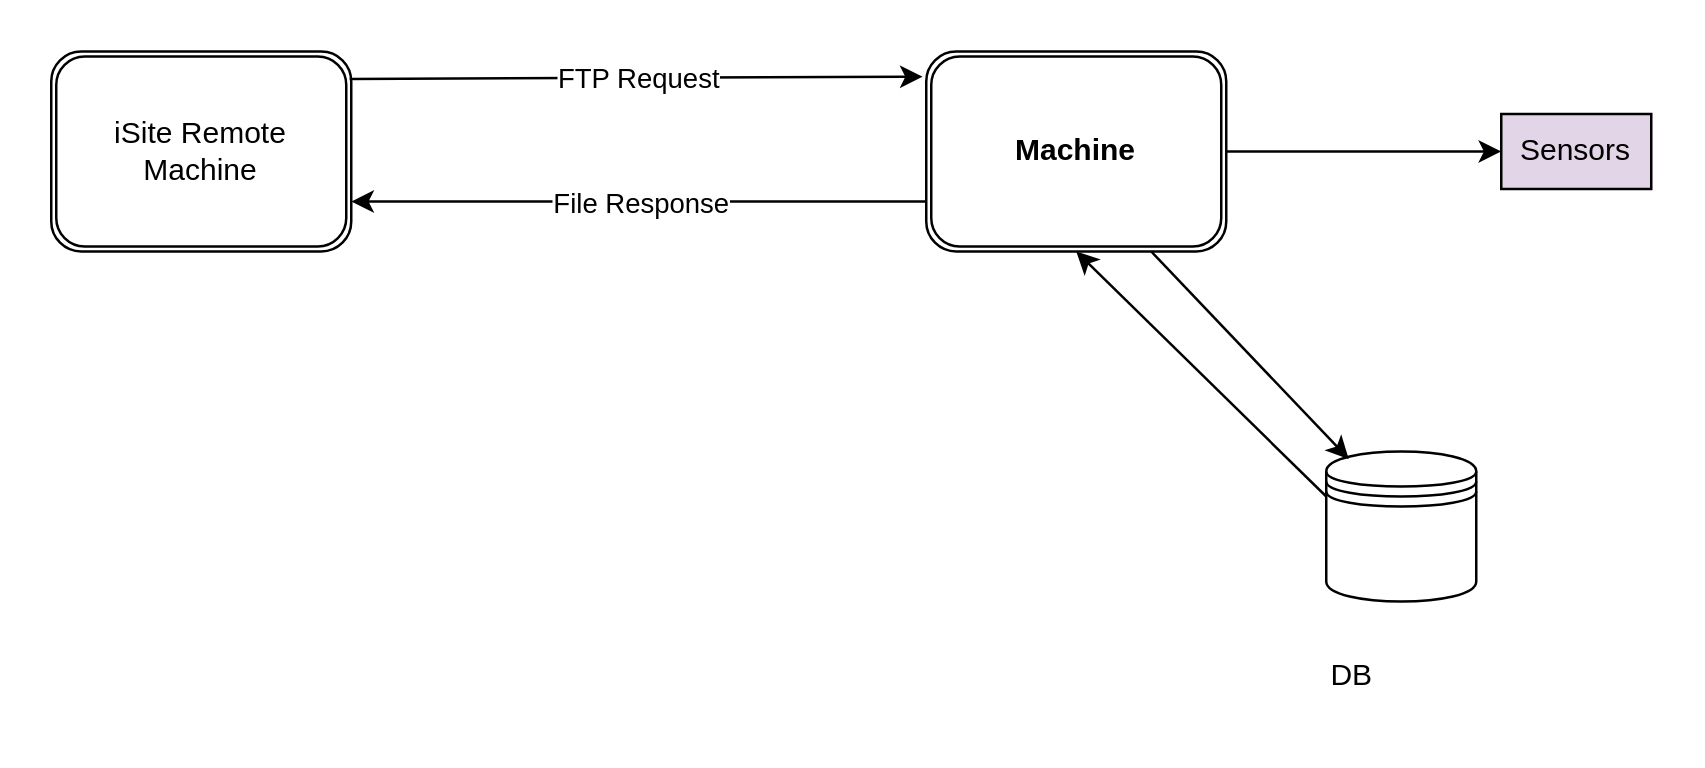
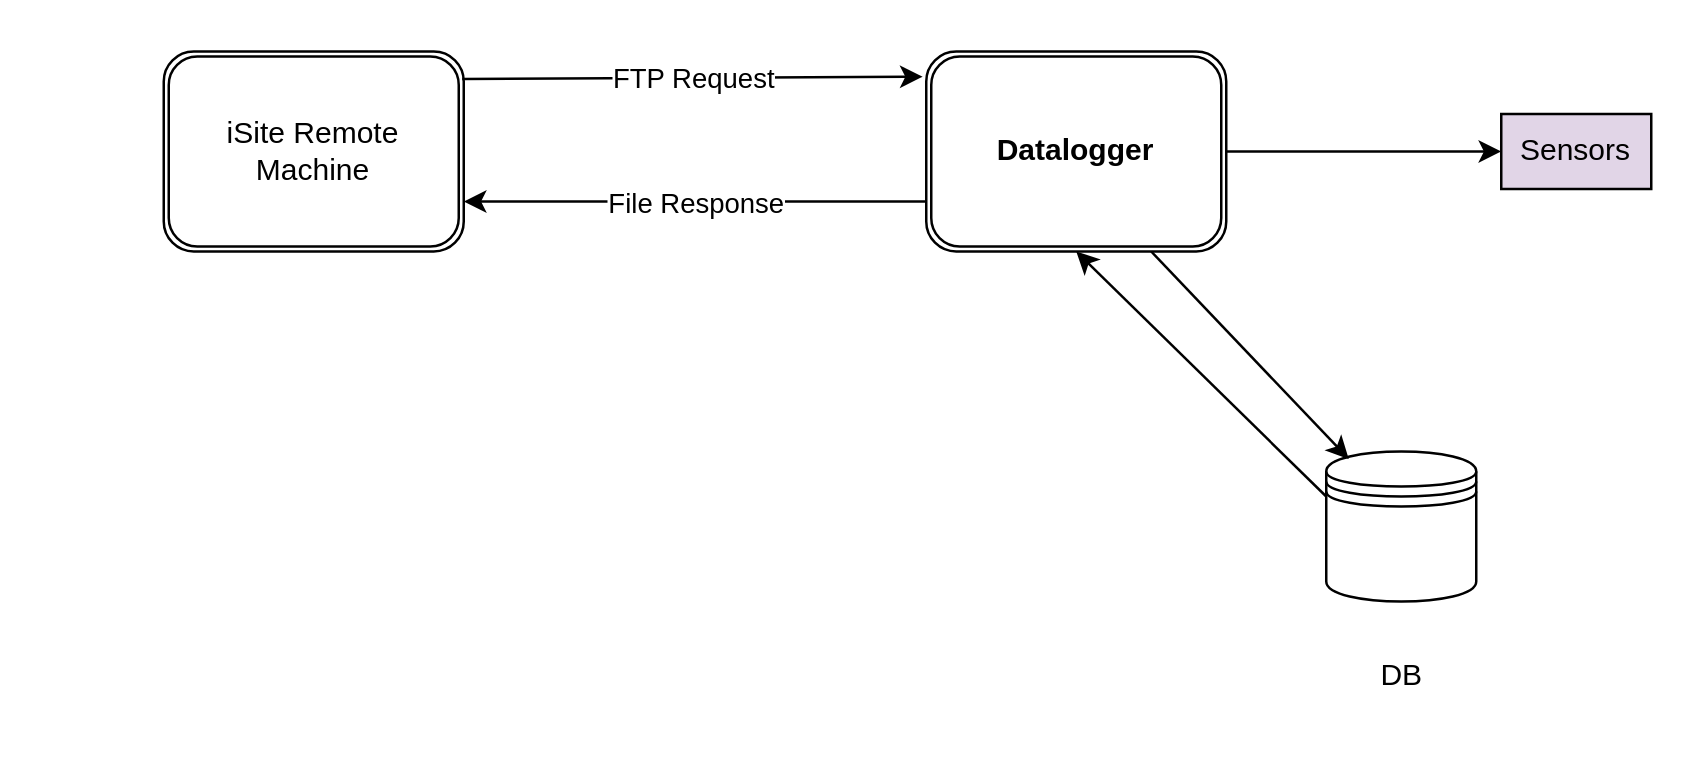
node "iSite Remote Machine": moved (201, 151) -> (314, 151)
node "Machine": label "Machine" -> "Datalogger"
node "DB": moved (1351, 676) -> (1401, 676)
